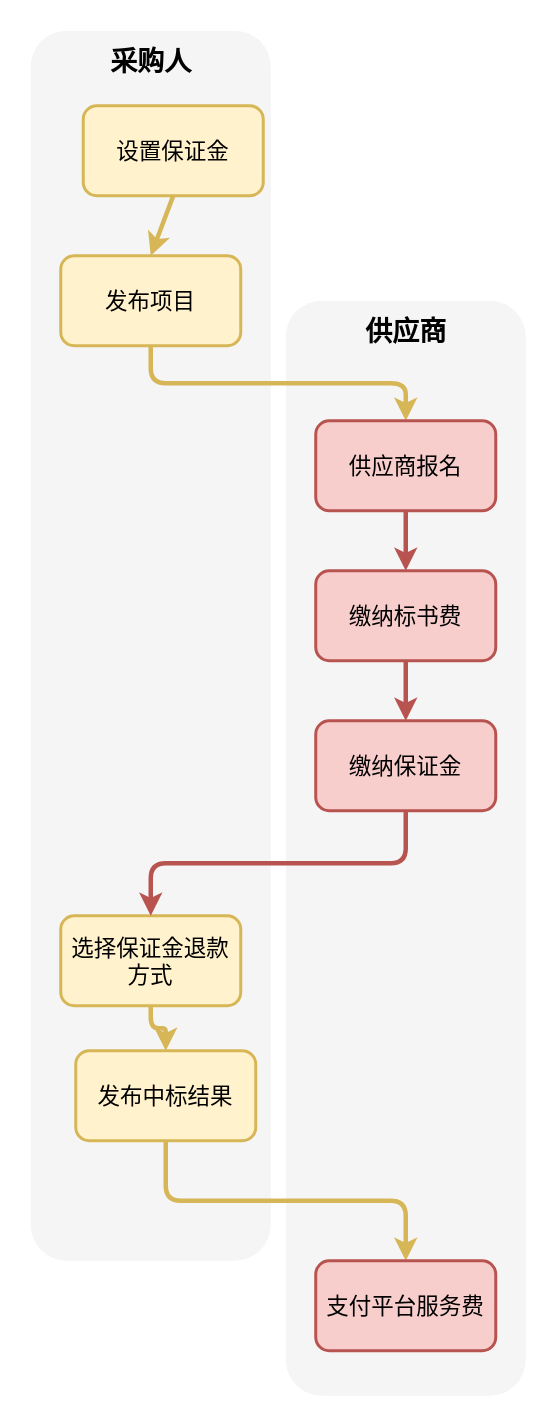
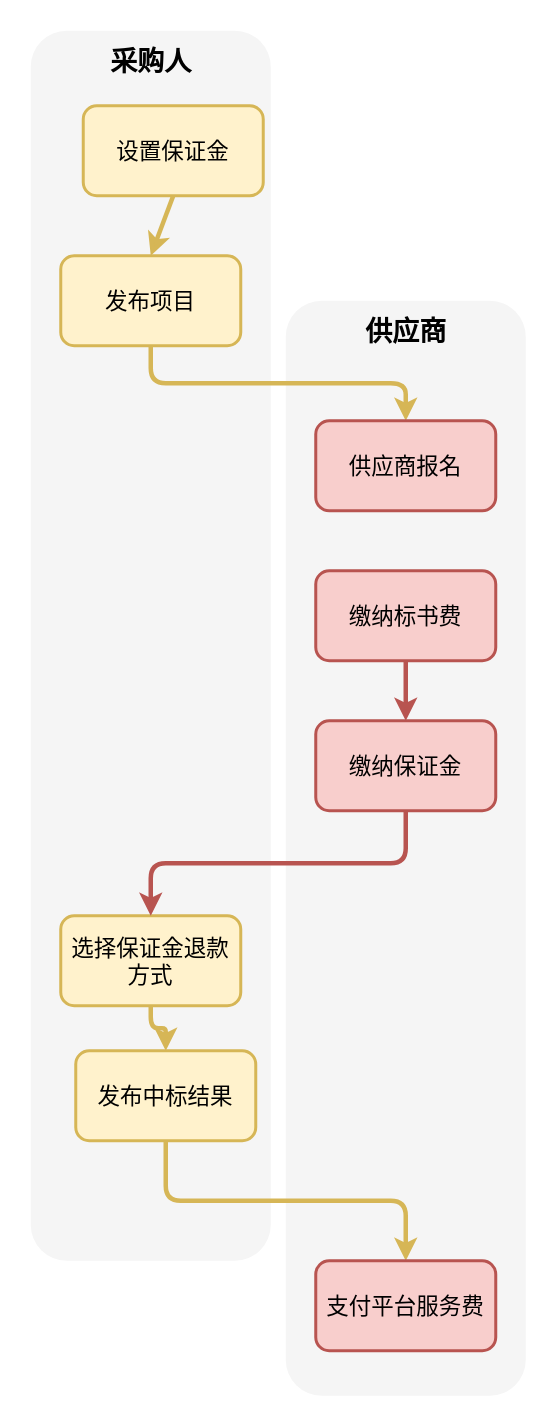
edge "供应商报名" -> "缴纳标书费": removed
